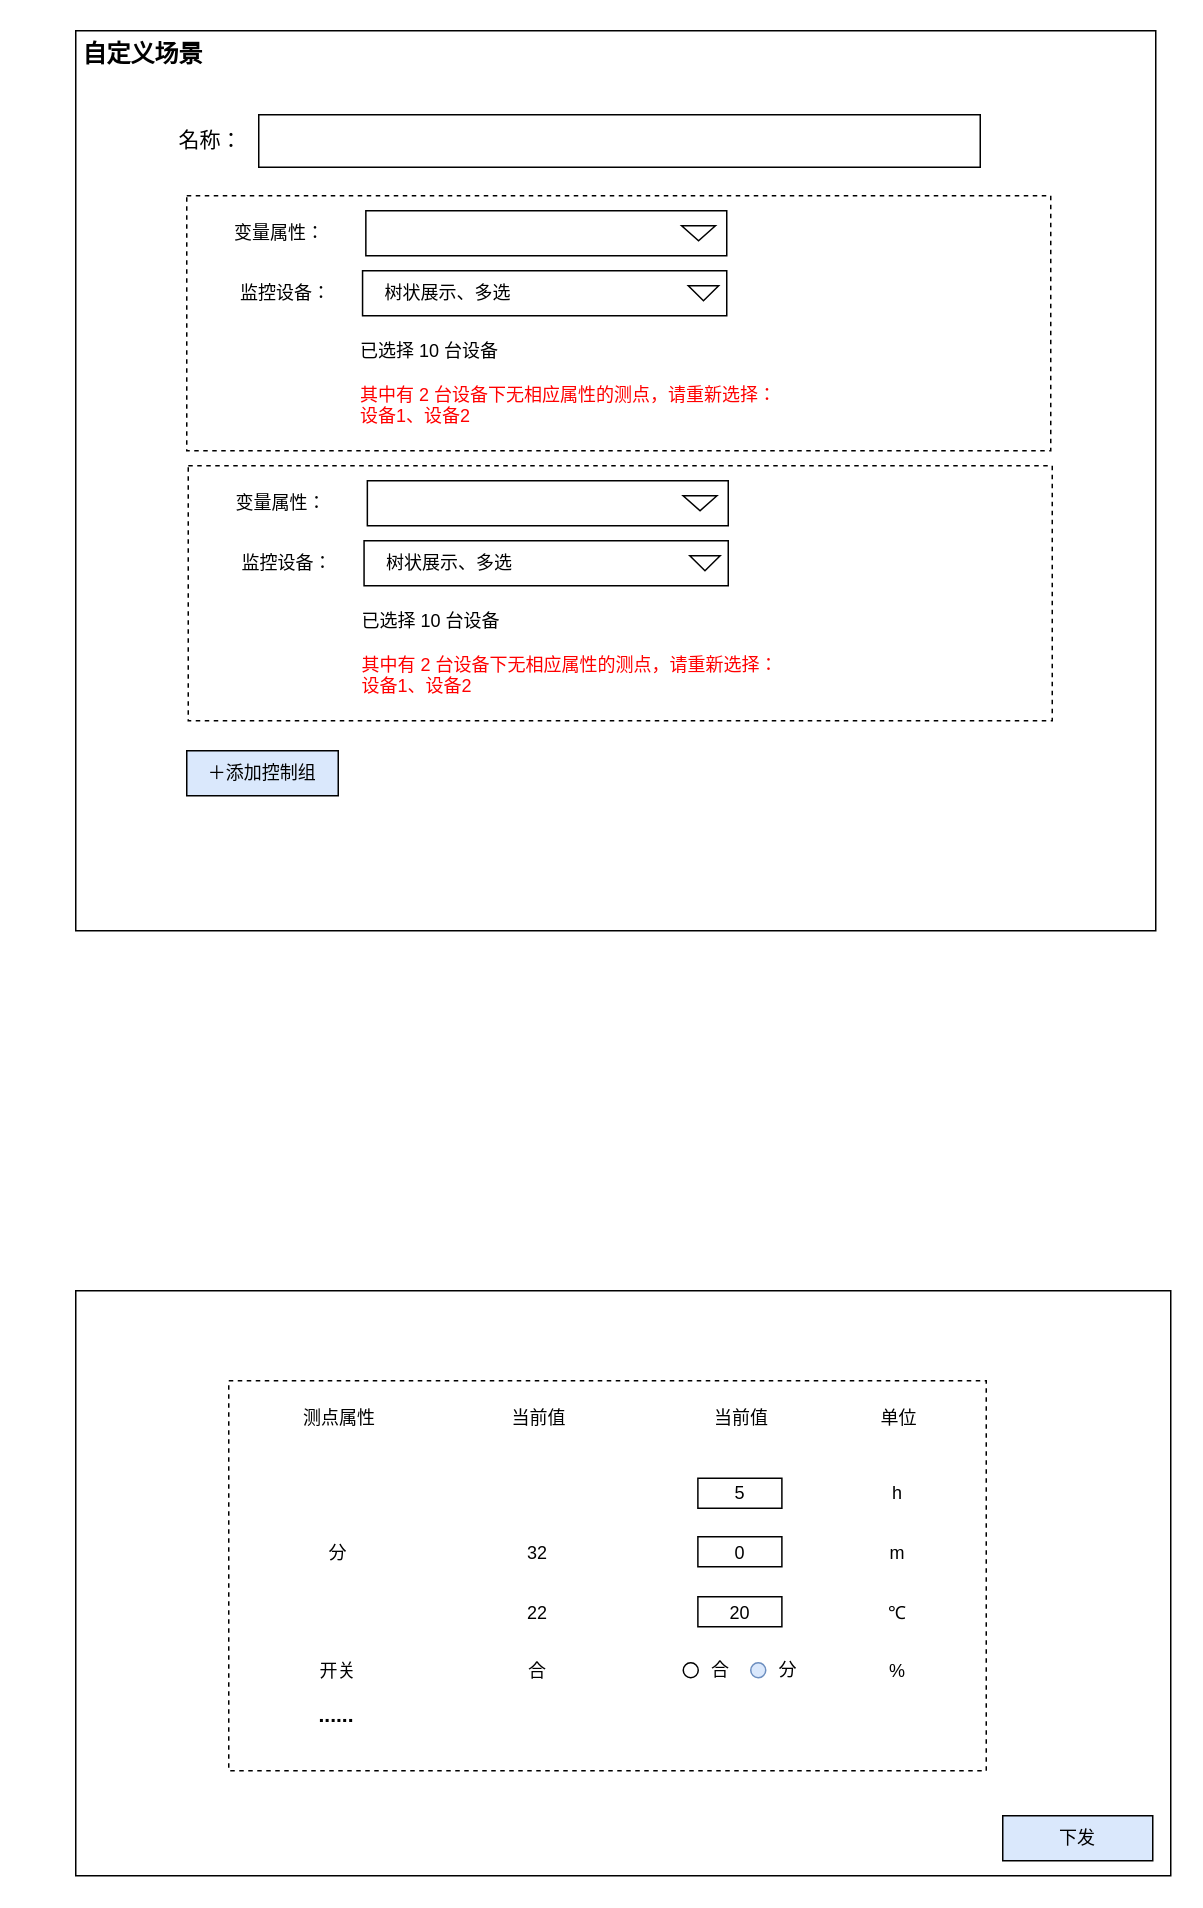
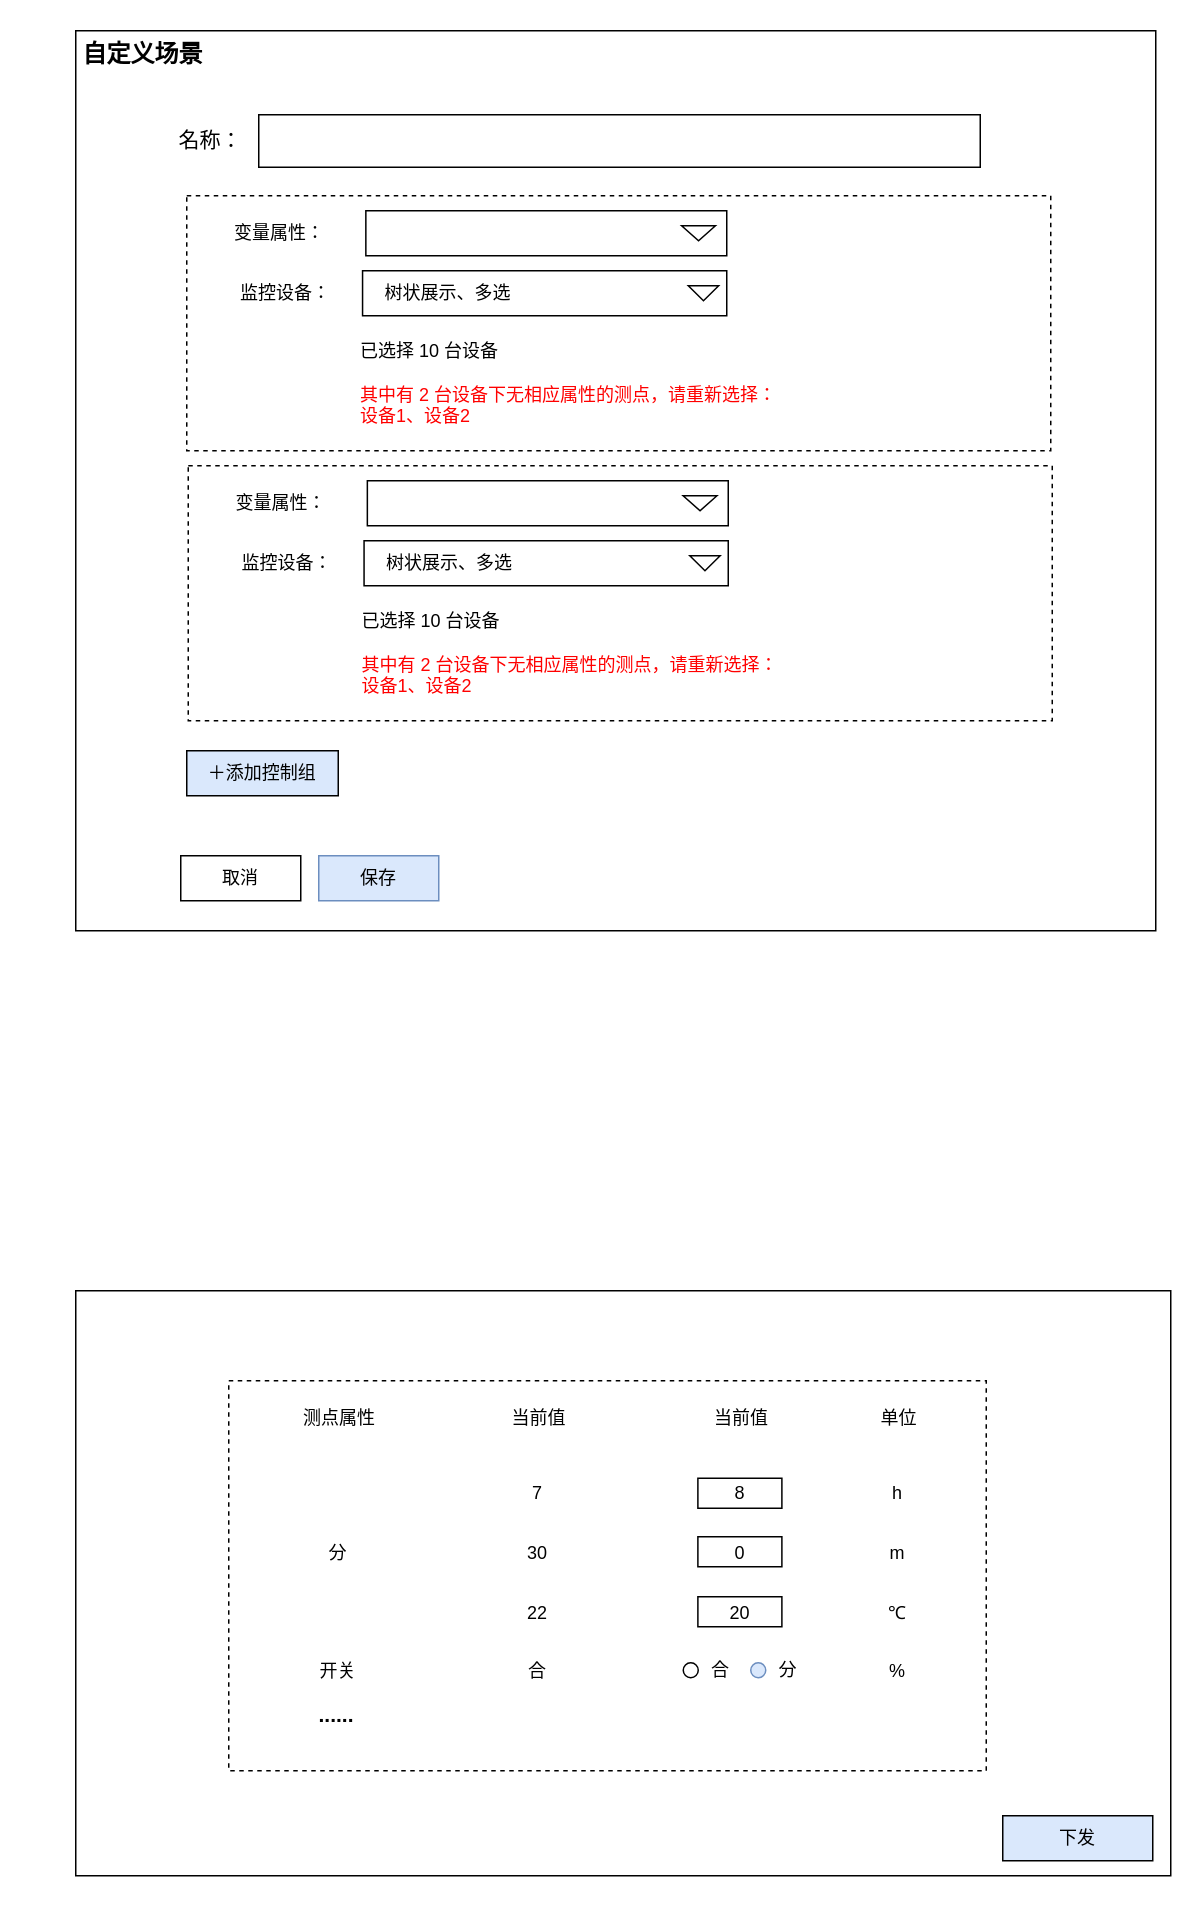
node "取消": added
node "保存": added
node "7": added
node "5": label "5" -> "8"
node "32": label "32" -> "30"
